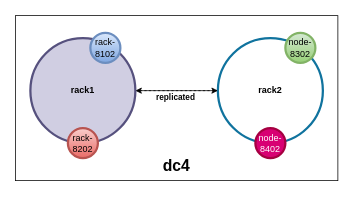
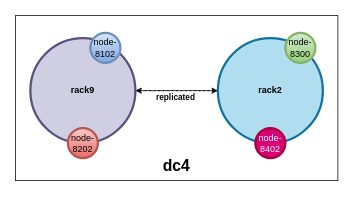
node "rack-8102": label "rack-8102" -> "node-8102"
node "node-8302": label "node-8302" -> "node-8300"
node "rack1": label "rack1" -> "rack9"
node "rack2": fillcolor #ffffff -> #b1ddf0
node "rack-8202": label "rack-8202" -> "node-8202"
